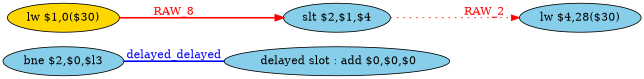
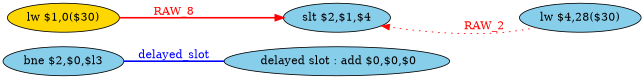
edge "slt $2,$1,$4" -> "lw $4,28($30)": reversed
edge "bne $2,$0,$l3" -- "delayed slot : add $0,$0,$0": label "delayed_delayed" -> "delayed_slot"
